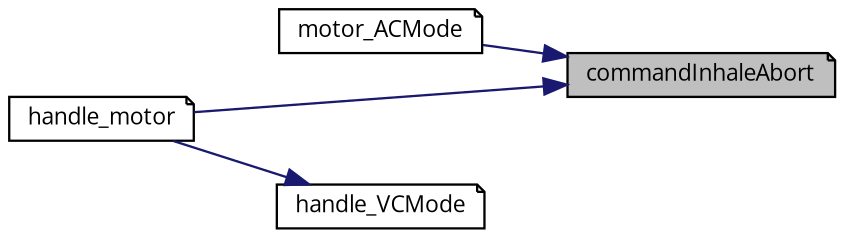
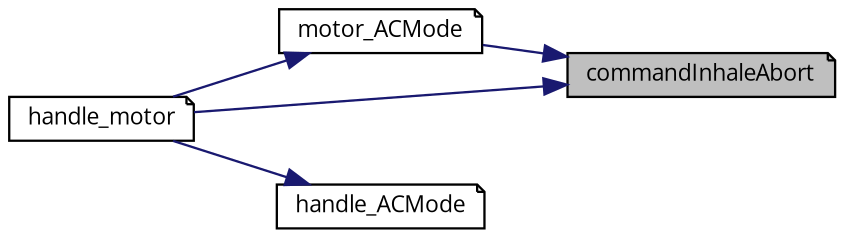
edge "handle_motor" -> "motor_ACMode": added
node "handle_VCMode": label "handle_VCMode" -> "handle_ACMode"
